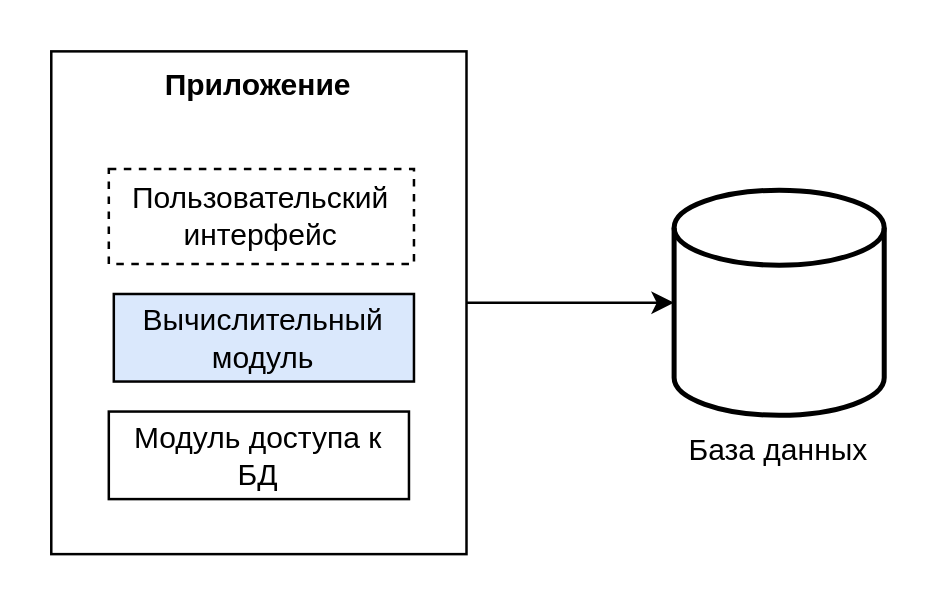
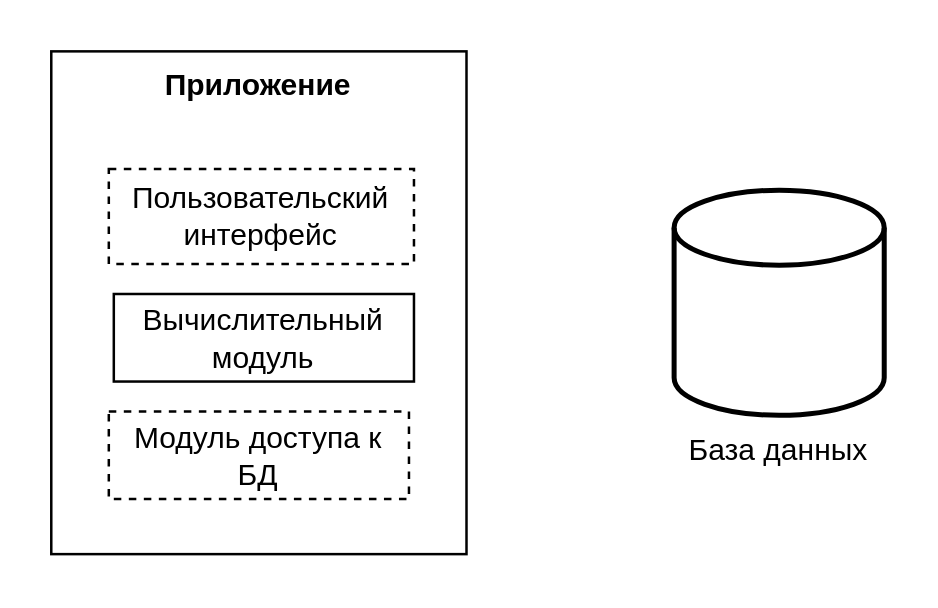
edge "Приложение" -> "База данных": removed
node "Вычислительный модуль": fillcolor #dae8fc -> #ffffff
node "Модуль доступа к БД": style solid -> dashed
